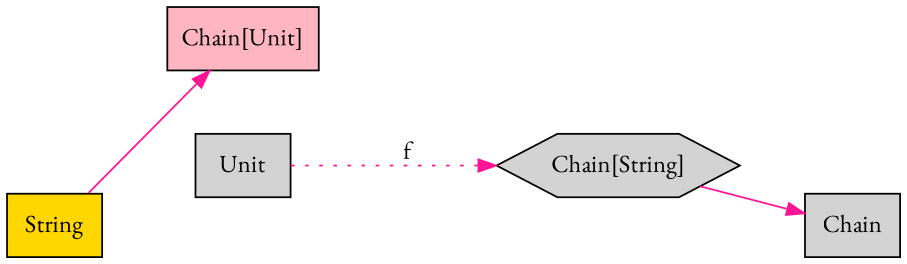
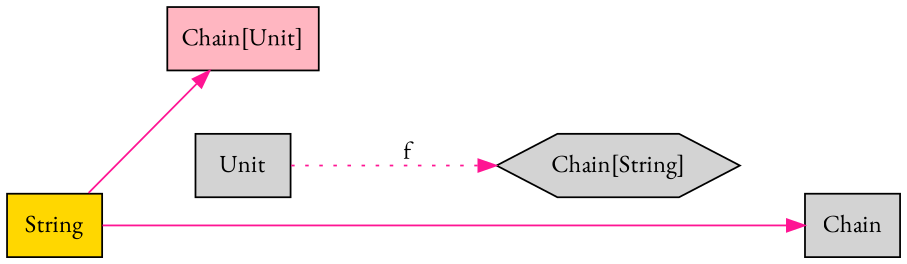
edge "Chain[String]" -> "Chain": now "String" -> "Chain"
